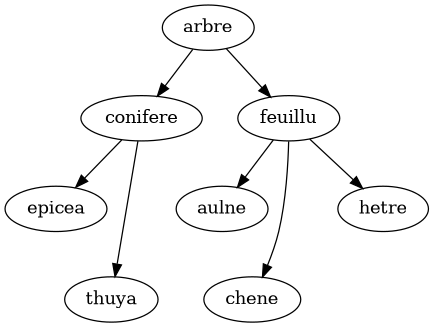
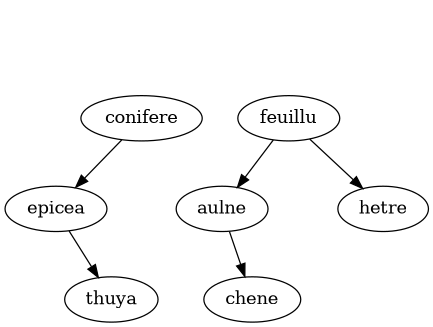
node "arbre": removed
edge "conifere" -> "thuya": now "epicea" -> "thuya"
edge "feuillu" -> "chene": now "aulne" -> "chene"
